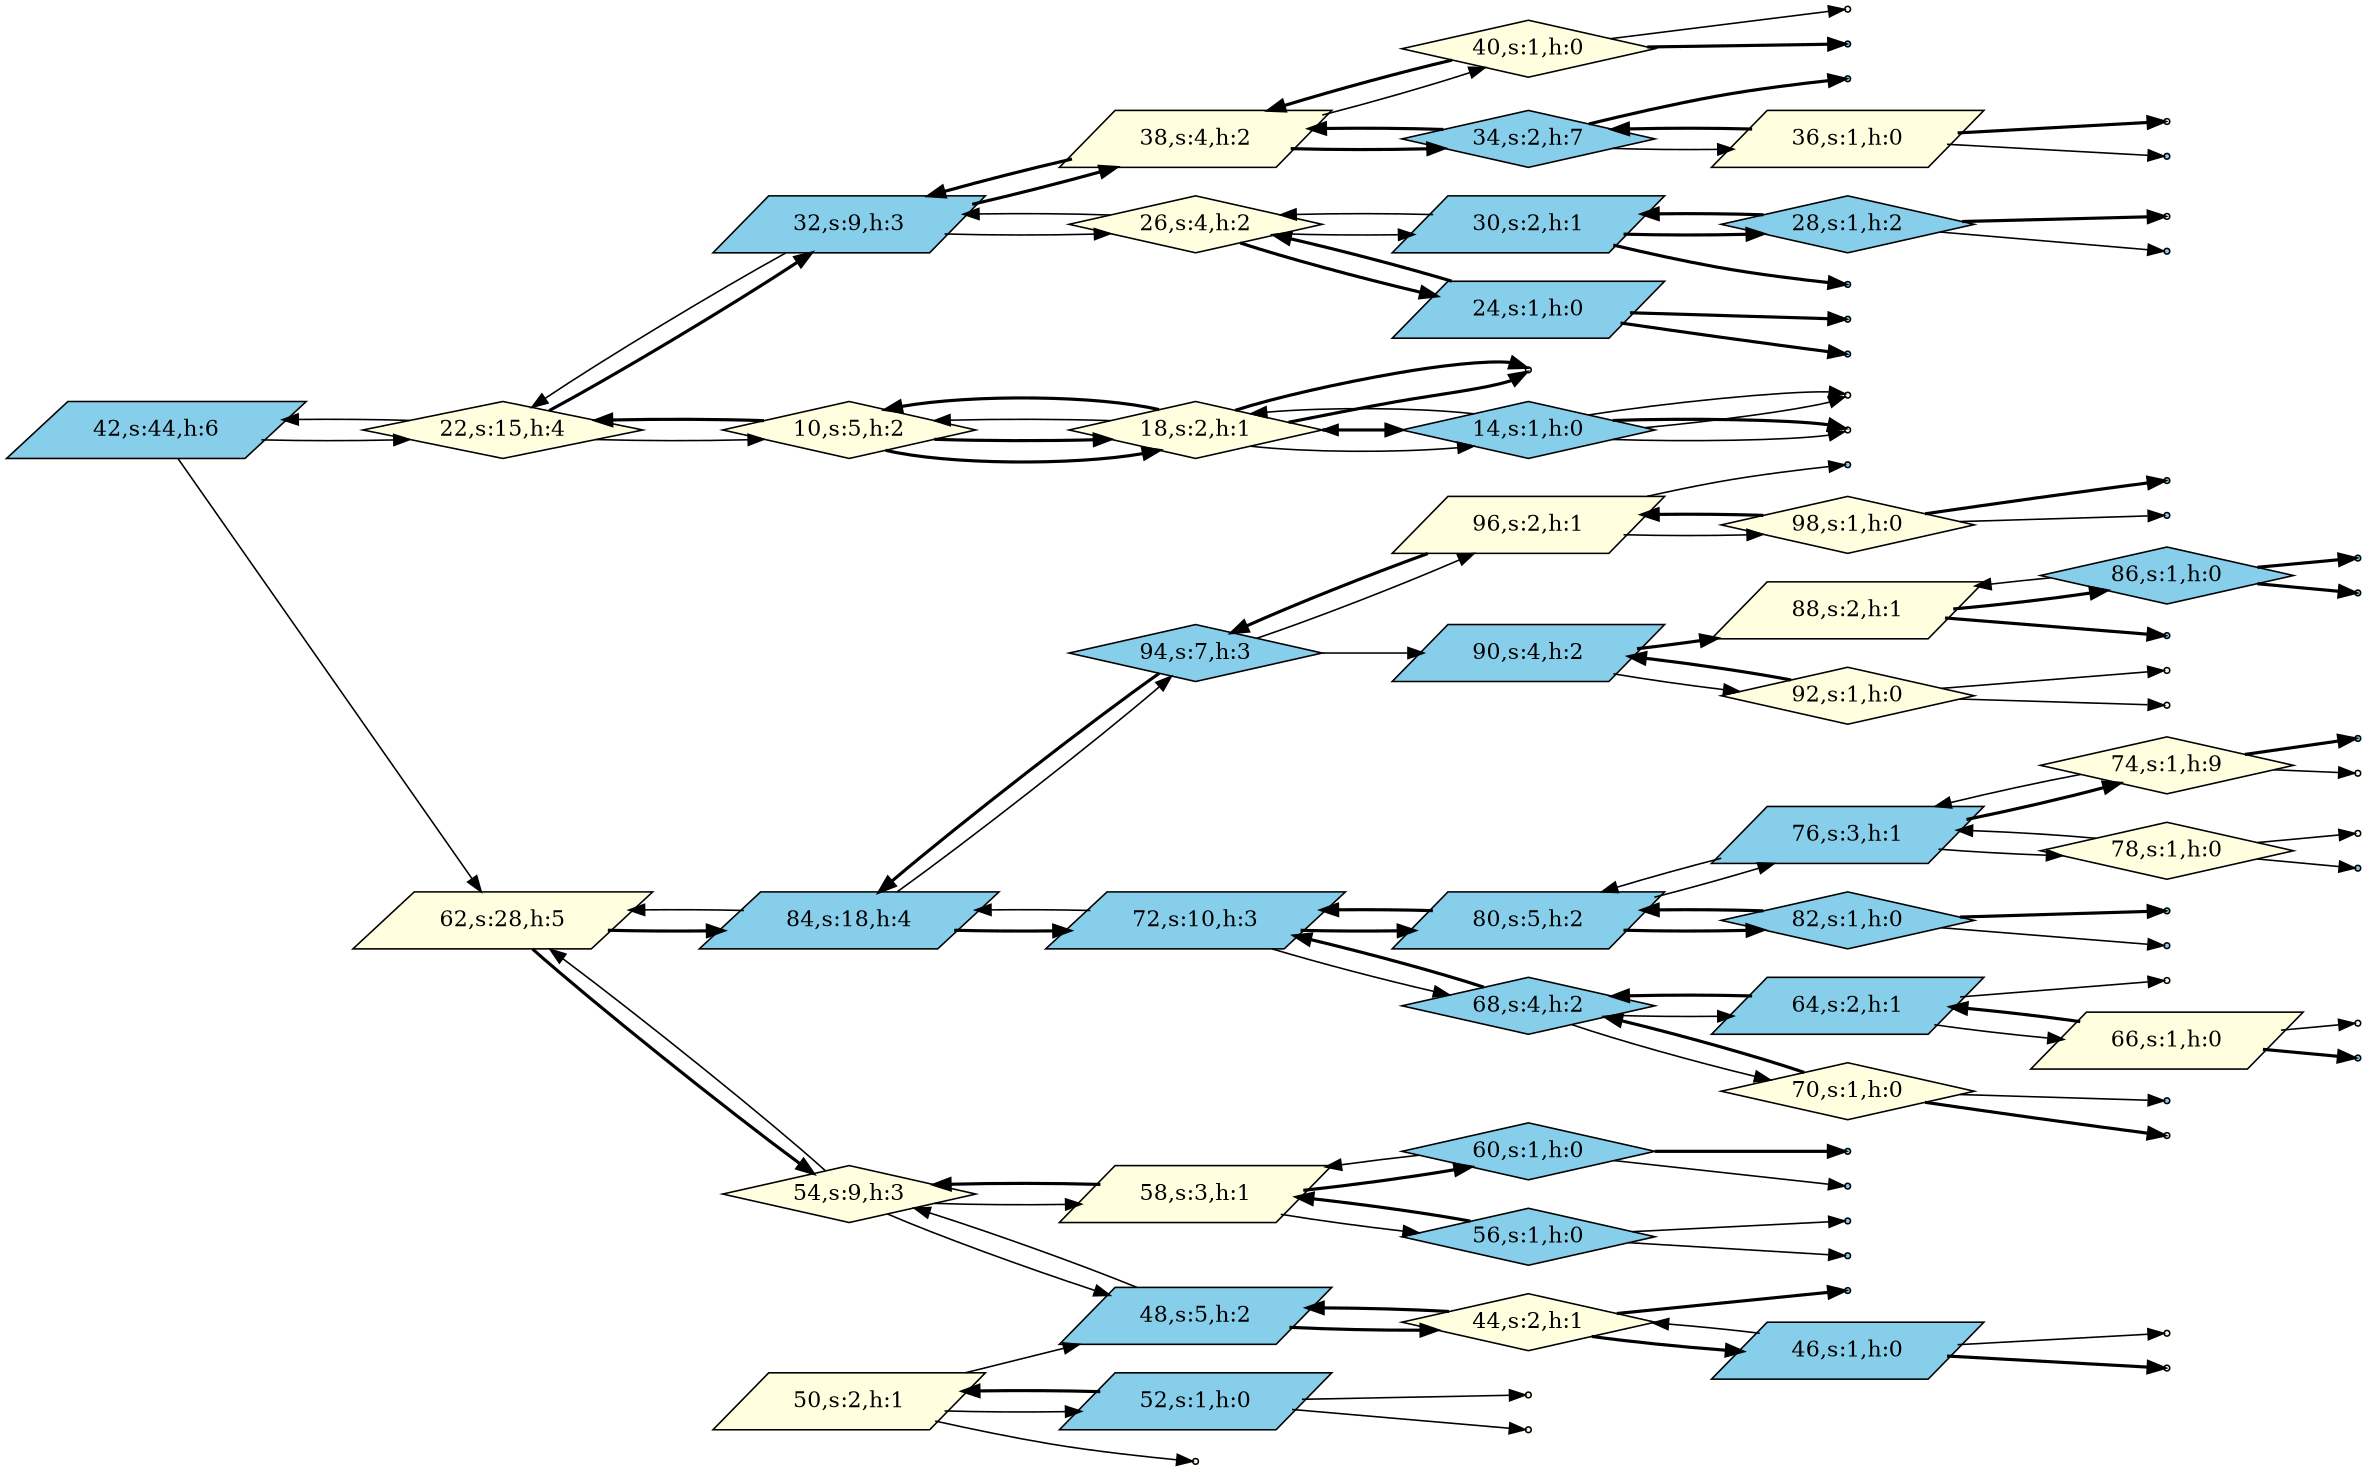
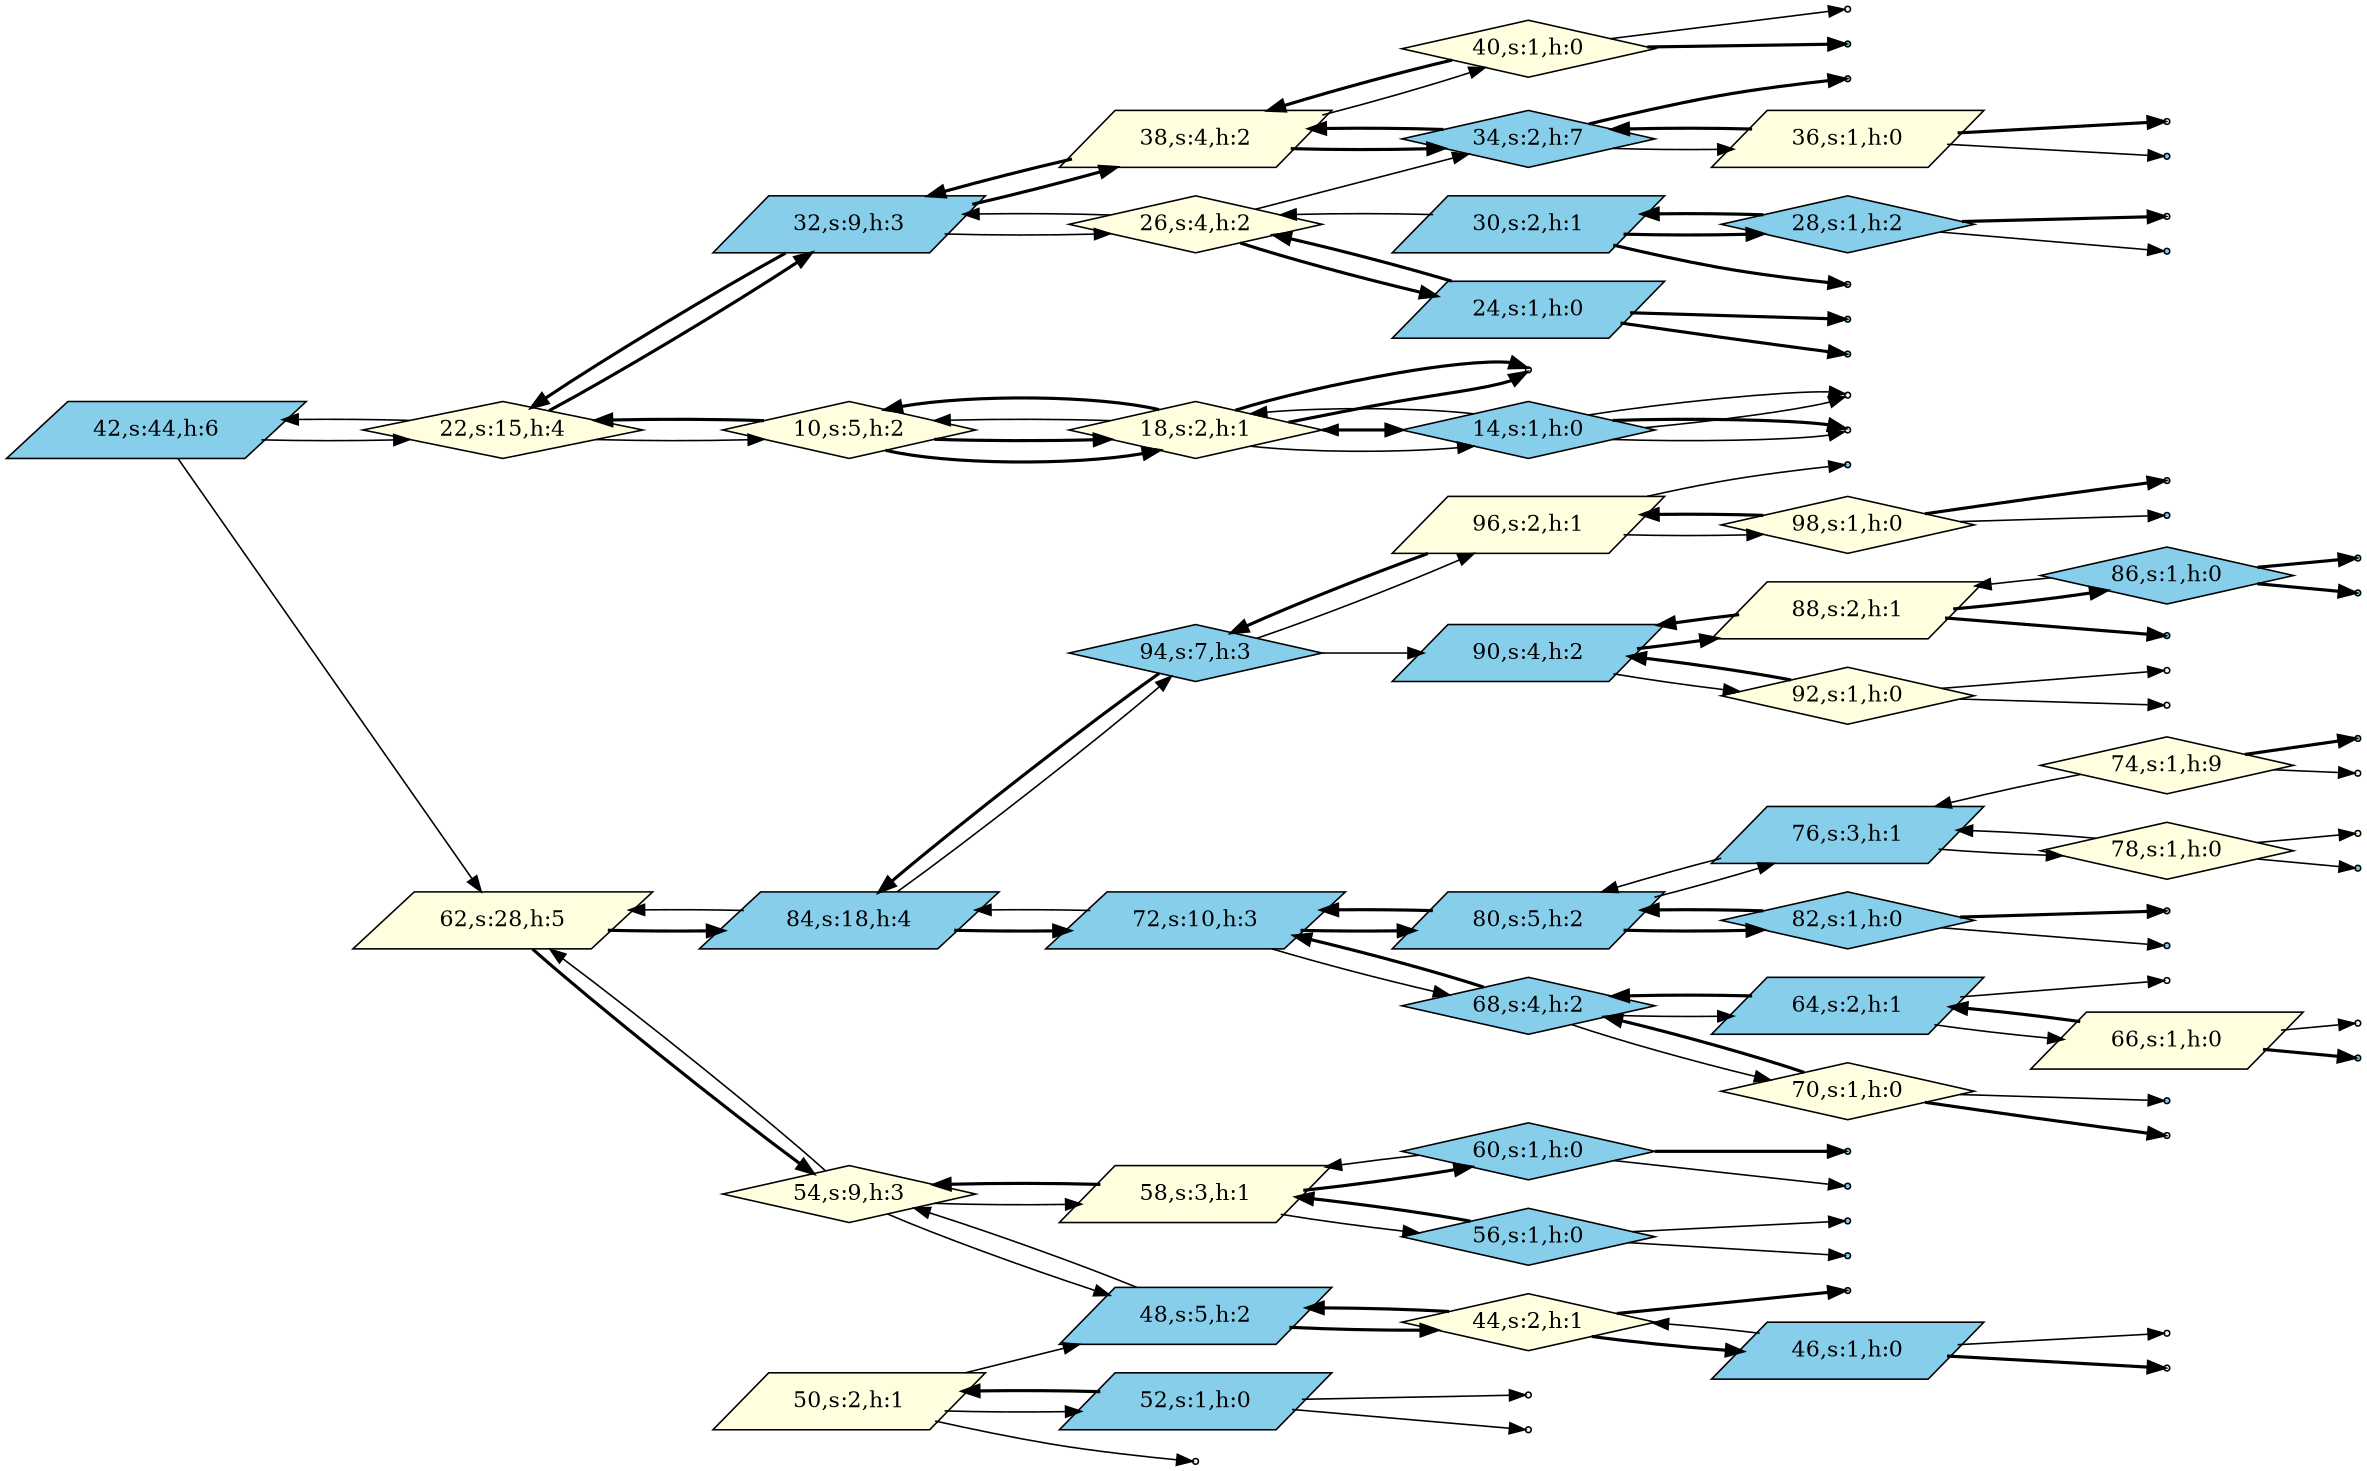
edge "26,s:4,h:2" -> "30,s:2,h:1": now "26,s:4,h:2" -> "34,s:2,h:7"
edge "32,s:9,h:3" -> "22,s:15,h:4": style solid -> bold
edge "88,s:2,h:1" -> "90,s:4,h:2": added
edge "76,s:3,h:1" -> "74,s:1,h:9": removed
